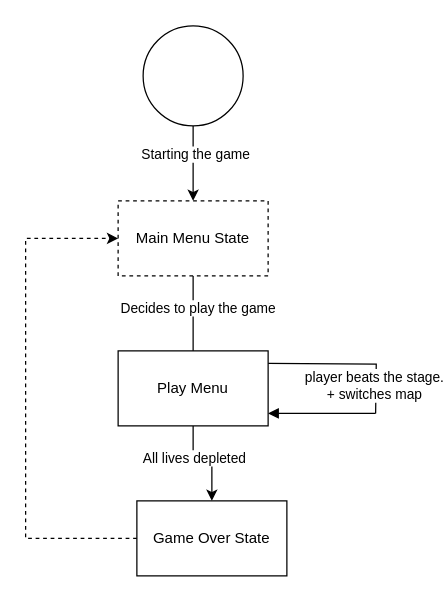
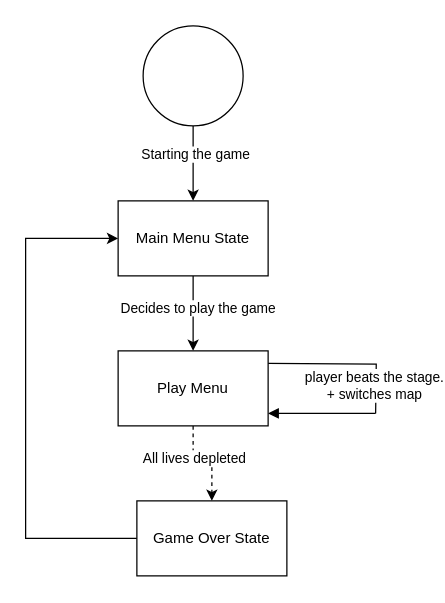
node "Main Menu State": style dashed -> solid
edge "Main Menu State" -- "Play Menu": arrowhead none -> classic
edge "Game Over State" -> "Main Menu State": style dashed -> solid
edge "Play Menu" -> "Game Over State": style solid -> dashed
